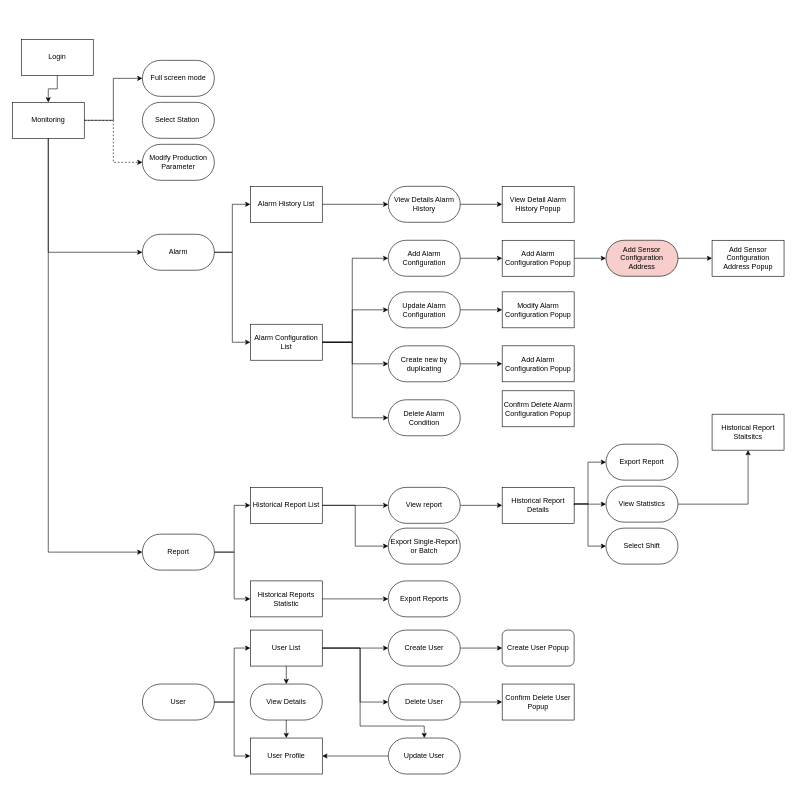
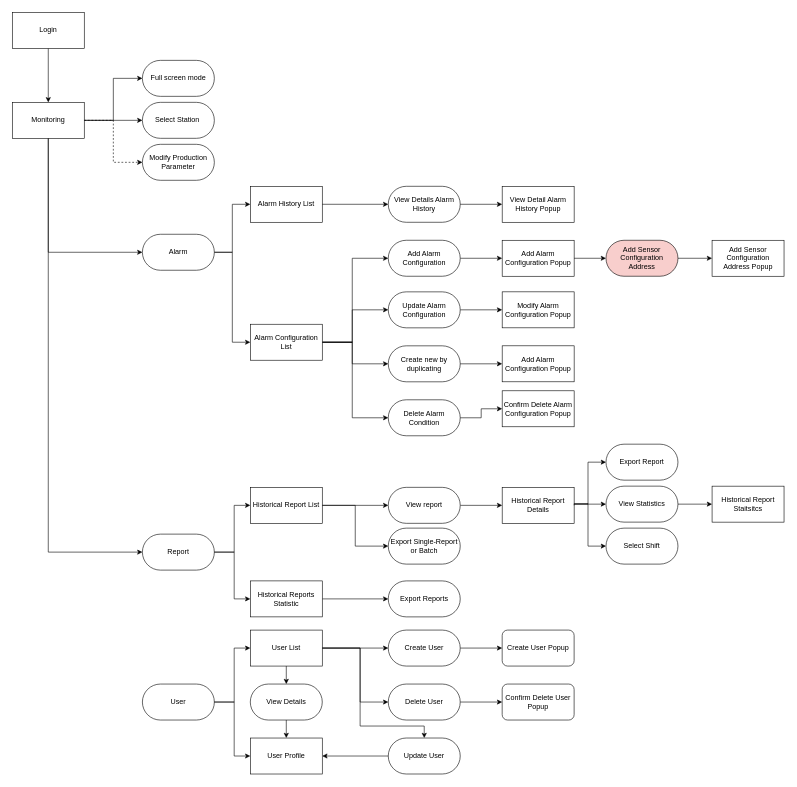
node "Login": moved (57, 57) -> (48, 30)
edge "Monitoring" -> "Select Station": added
edge "Delete Alarm Condition" -> "Confirm Delete Alarm Configuration Popup": added
node "Historical Report Staitsitcs": moved (748, 432) -> (748, 504)
node "Confirm Delete User Popup": shape rectangle -> rounded rectangle
